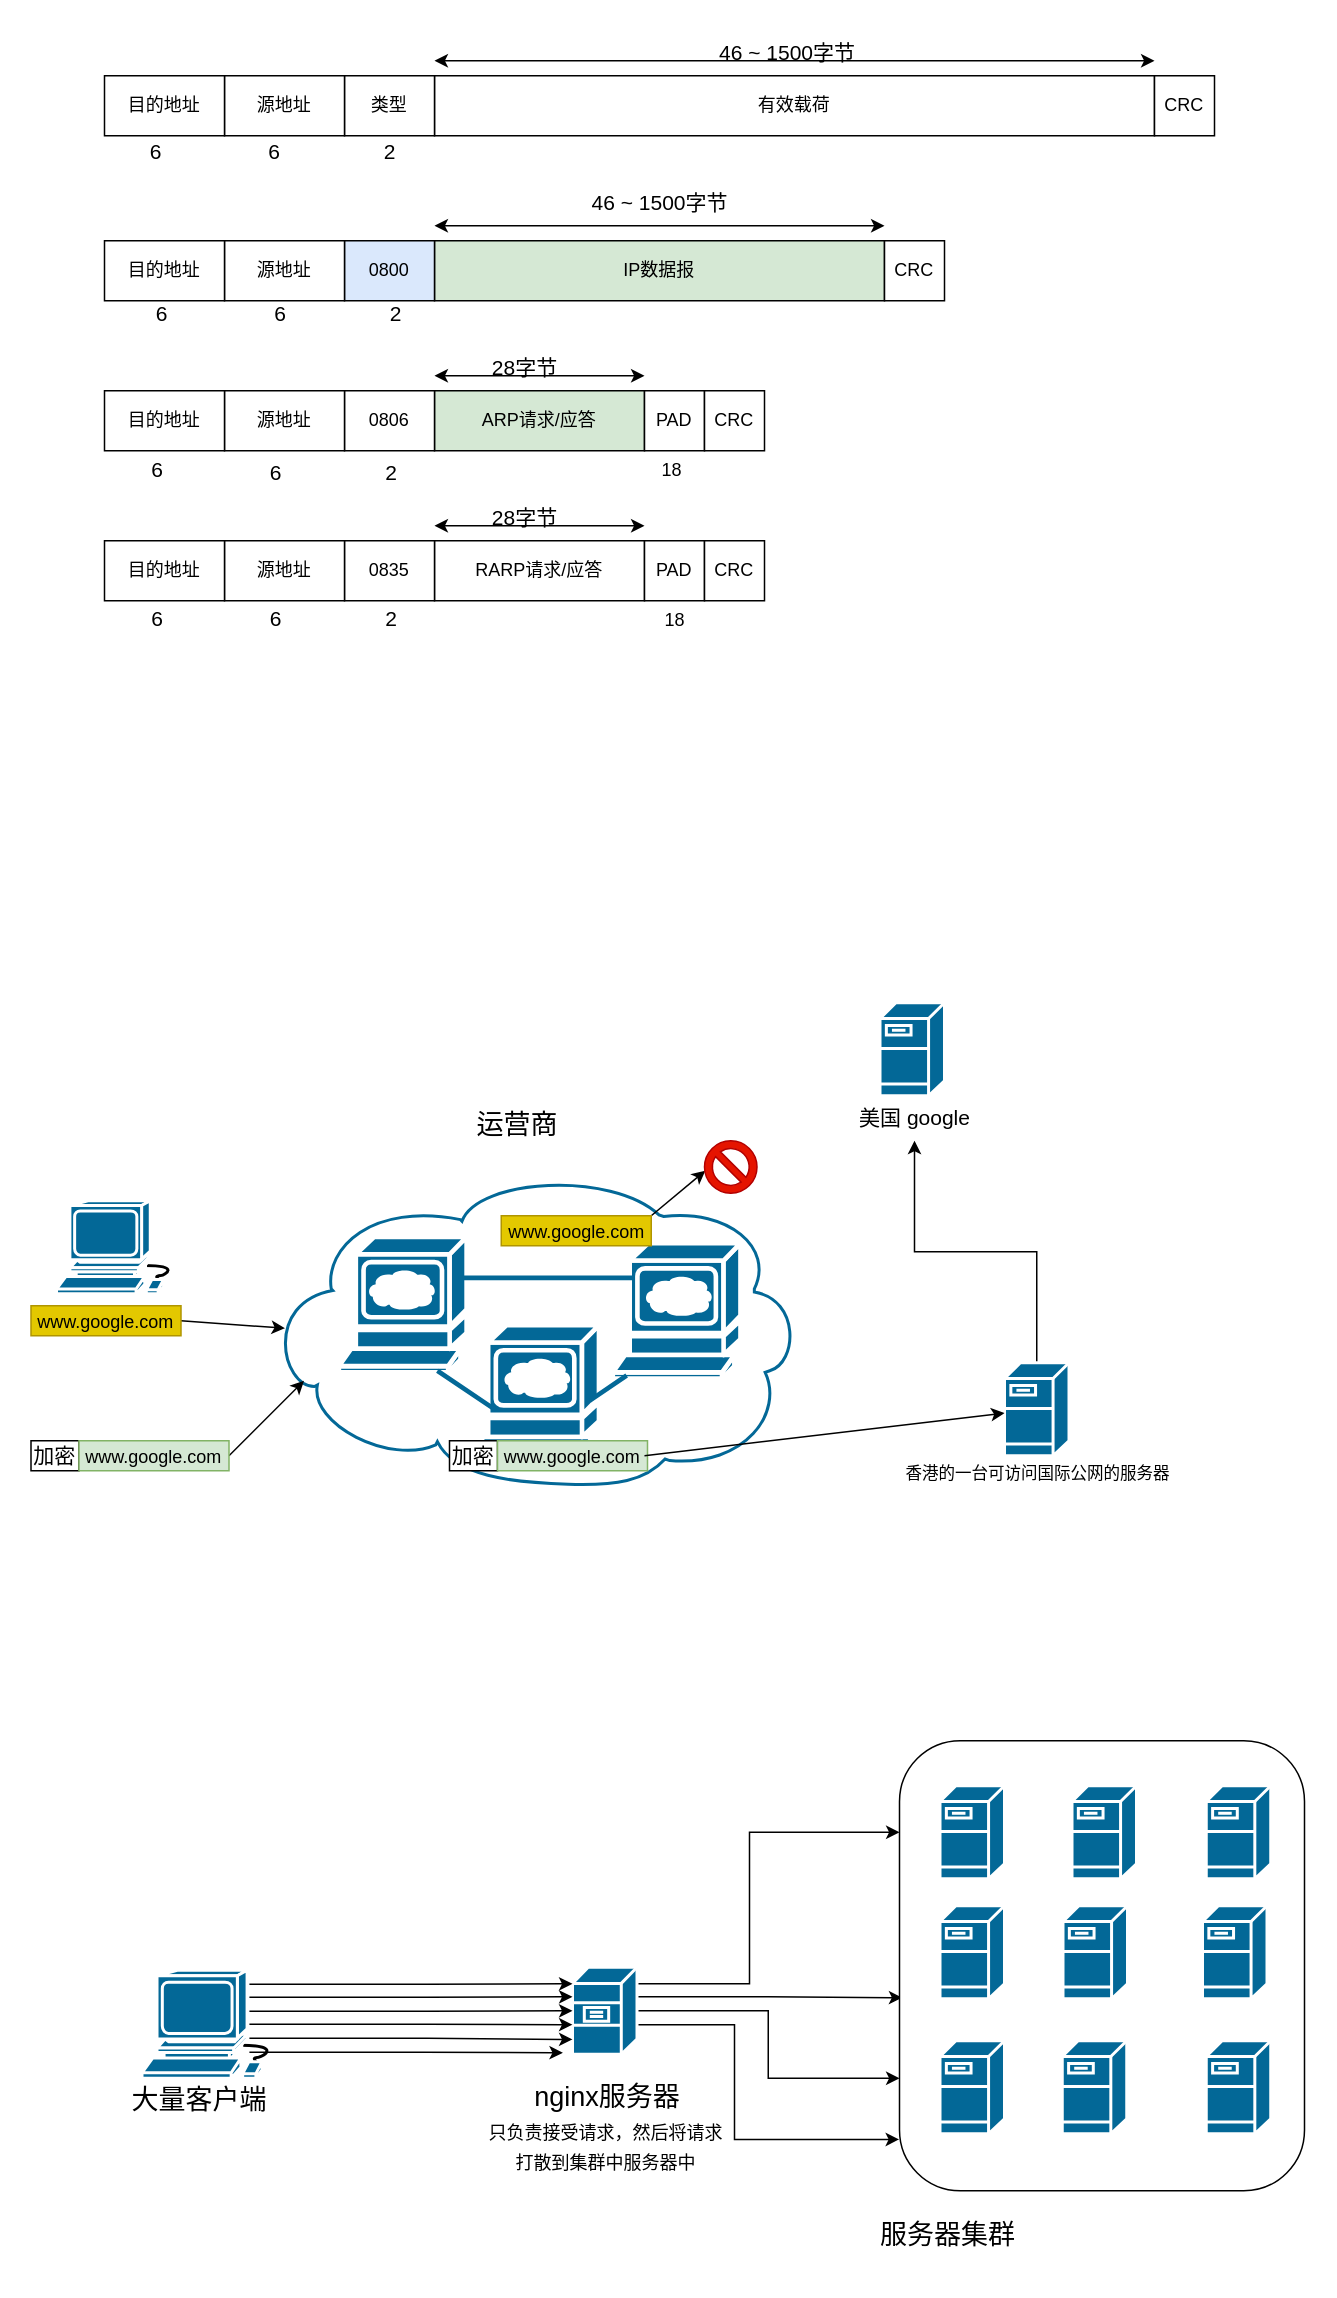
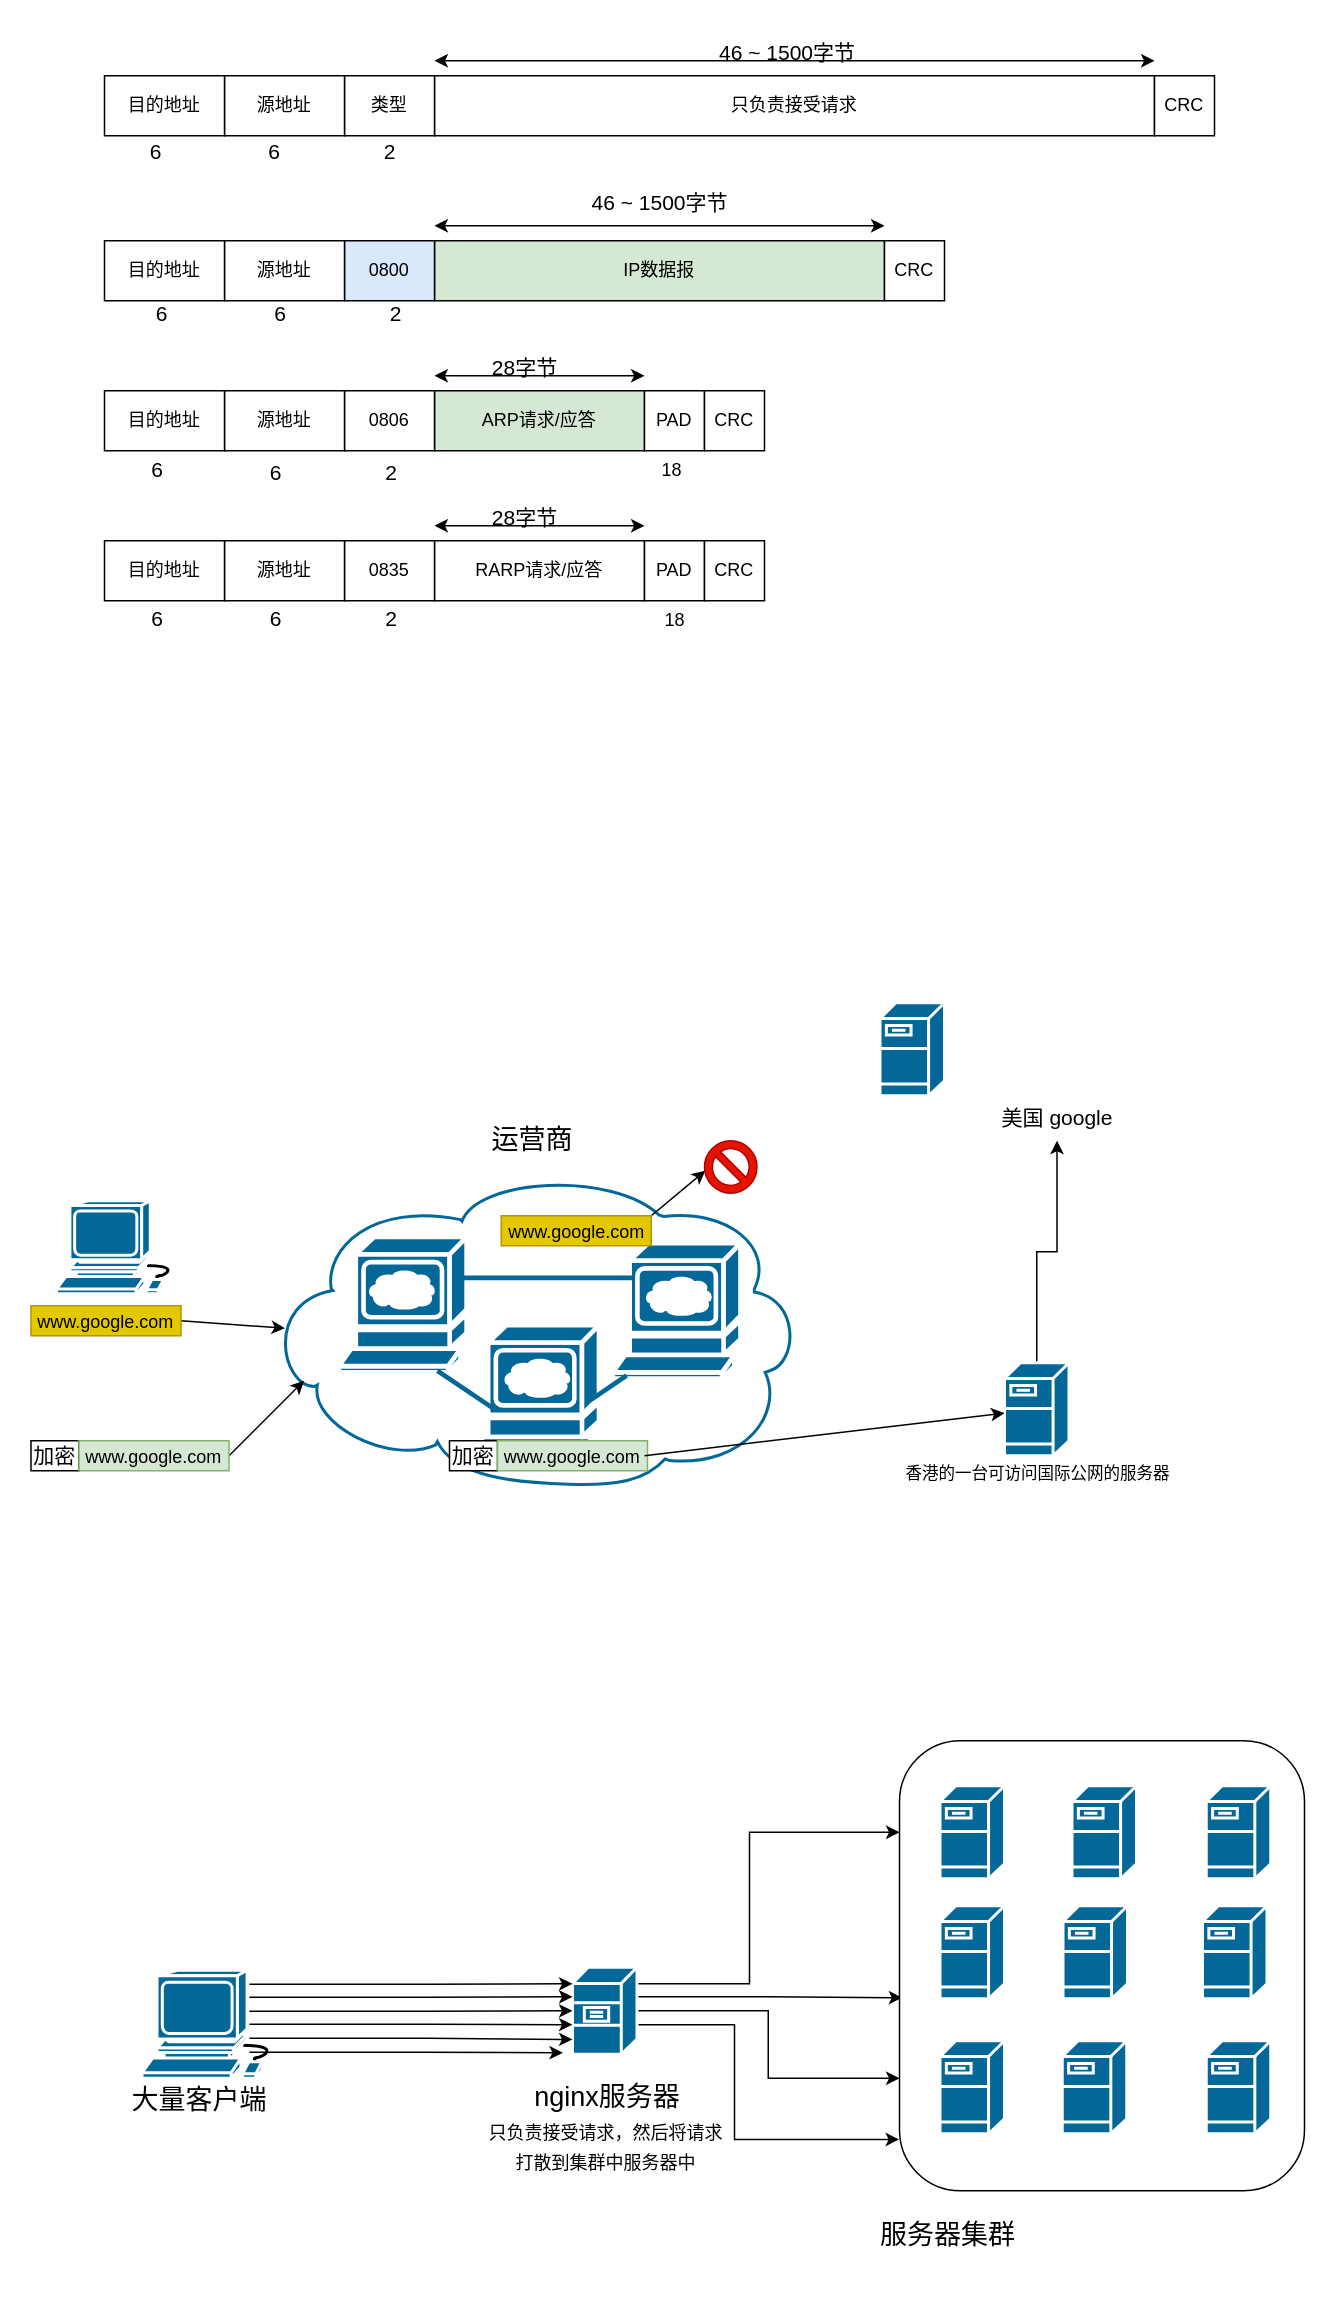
node "有效载荷": label "有效载荷" -> "只负责接受请求"
node "美国 google": moved (914, 1118) -> (1057, 1118)
node "运营商": moved (517, 1126) -> (532, 1141)
